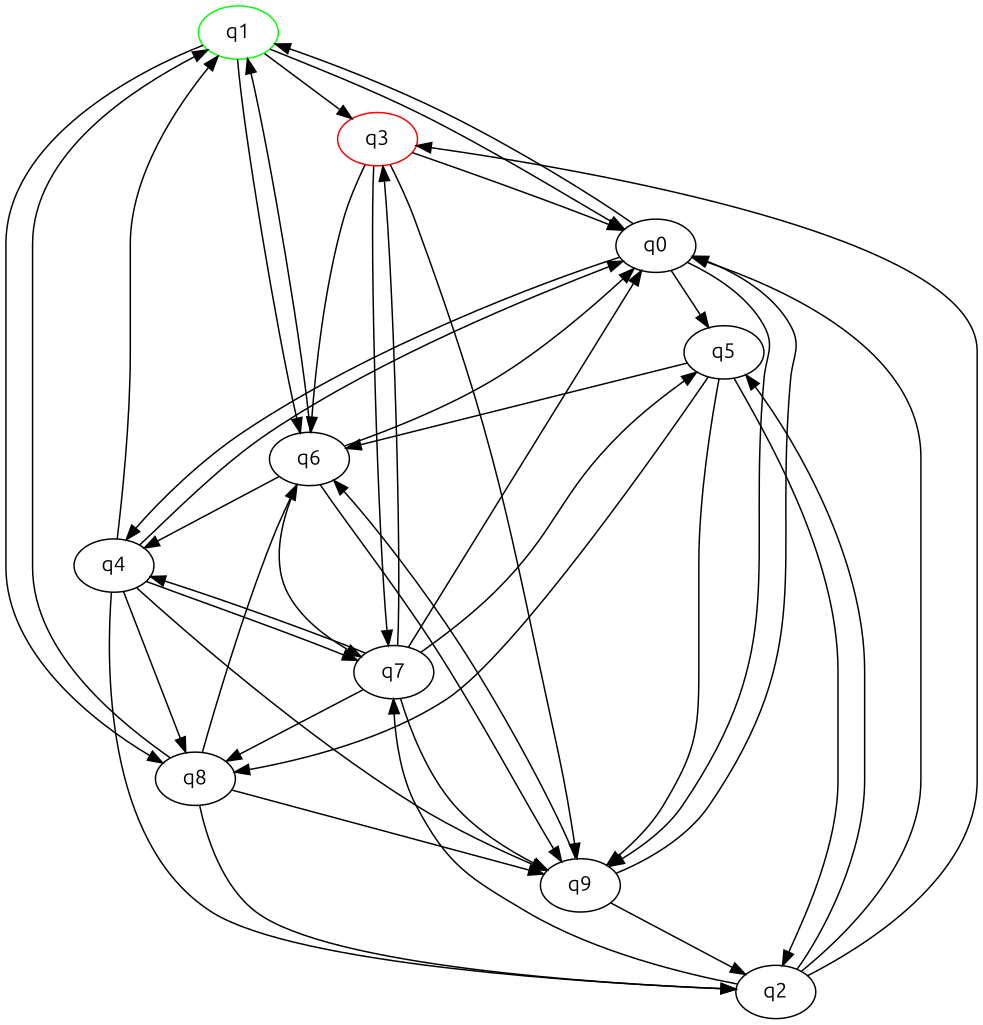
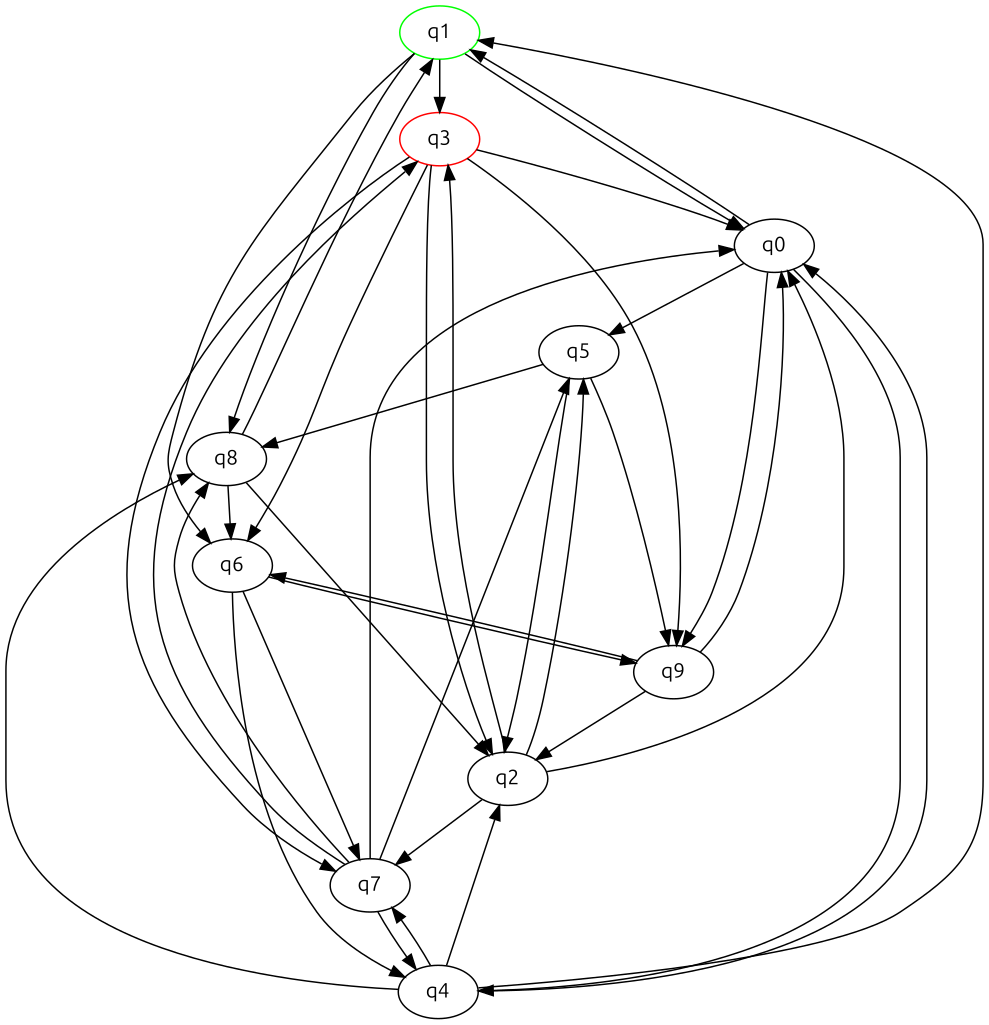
edge "q6" -> "q1": removed
edge "q6" -> "q0": removed
edge "q5" -> "q6": removed
edge "q3" -> "q2": added
edge "q4" -> "q9": removed
edge "q7" -> "q9": removed
edge "q8" -> "q9": removed
